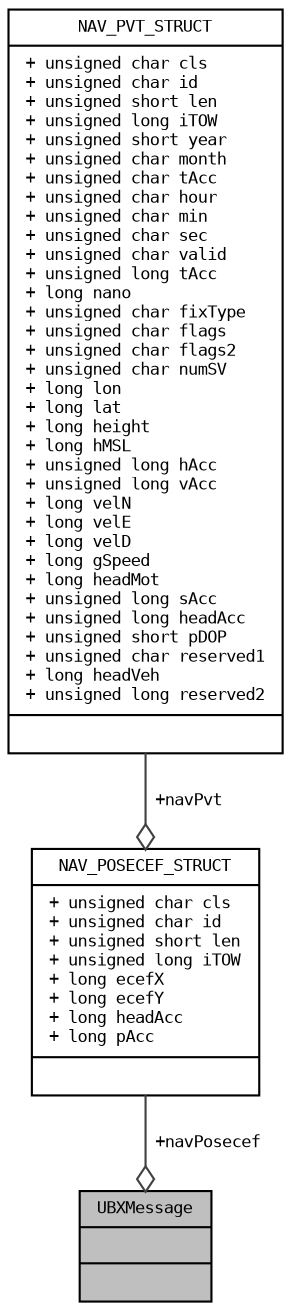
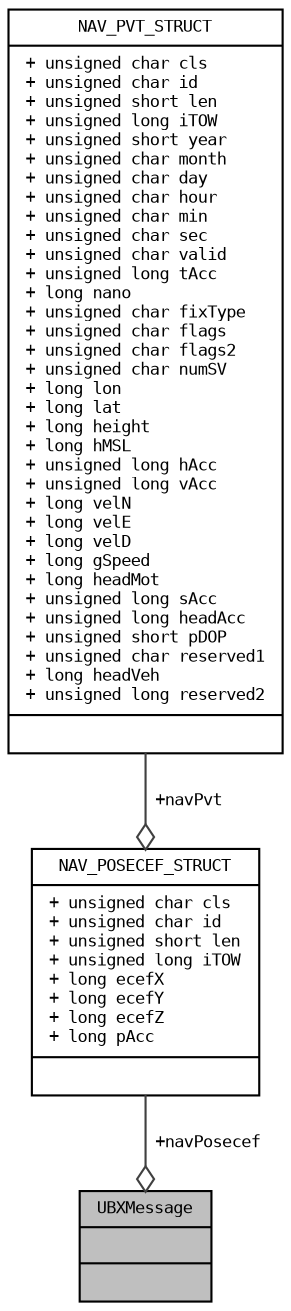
node "NAV_PVT_STRUCT": text "+ unsigned char tAcc" -> "+ unsigned char day"
node "NAV_POSECEF_STRUCT": text "+ long headAcc" -> "+ long ecefZ"
